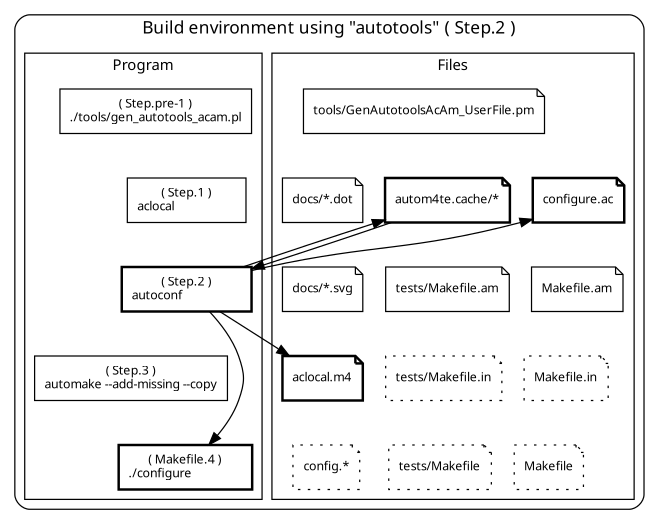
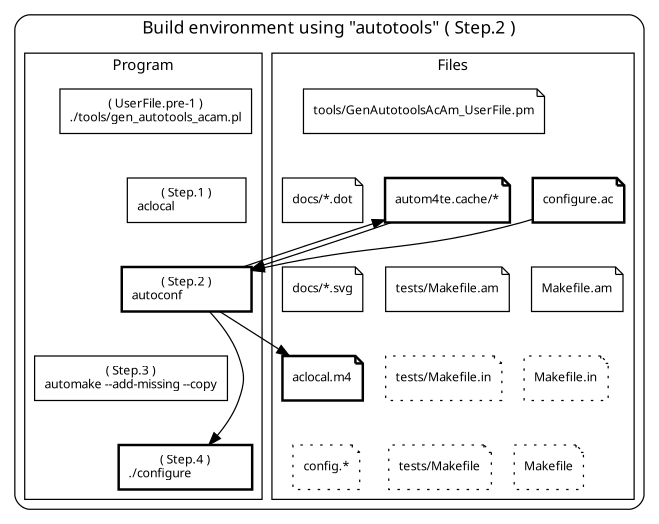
node "( Step.pre-1 ) ./tools/gen_autotools_acam.pl": label "( Step.pre-1 ) ./tools/gen_autotools_acam.pl" -> "( UserFile.pre-1 ) ./tools/gen_autotools_acam.pl"
edge "( Step.2 ) autoconf" -> "configure.ac": reversed
node "( Makefile.4 ) ./configure": label "( Makefile.4 ) ./configure" -> "( Step.4 ) ./configure"
